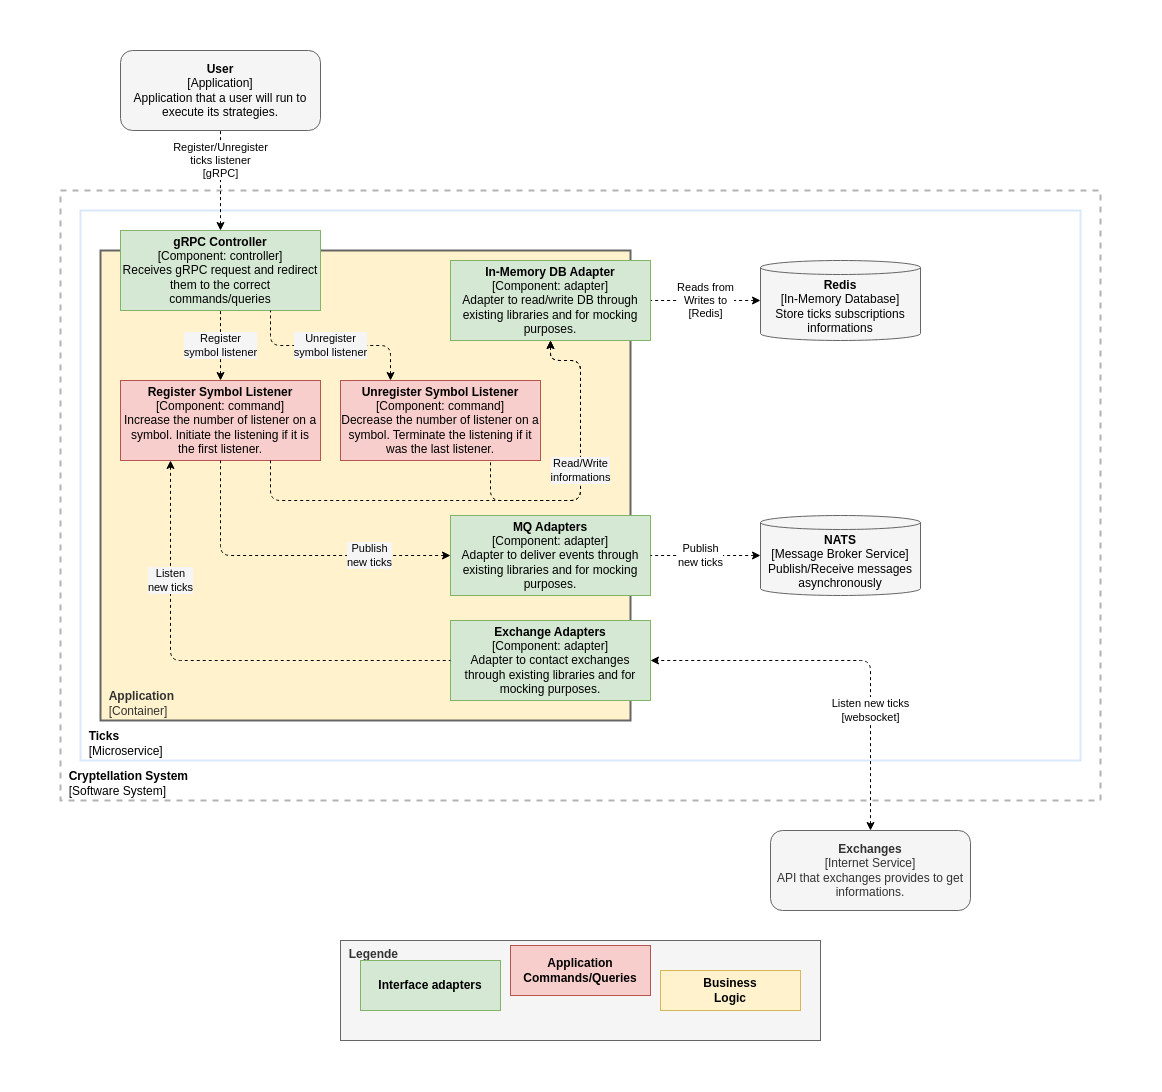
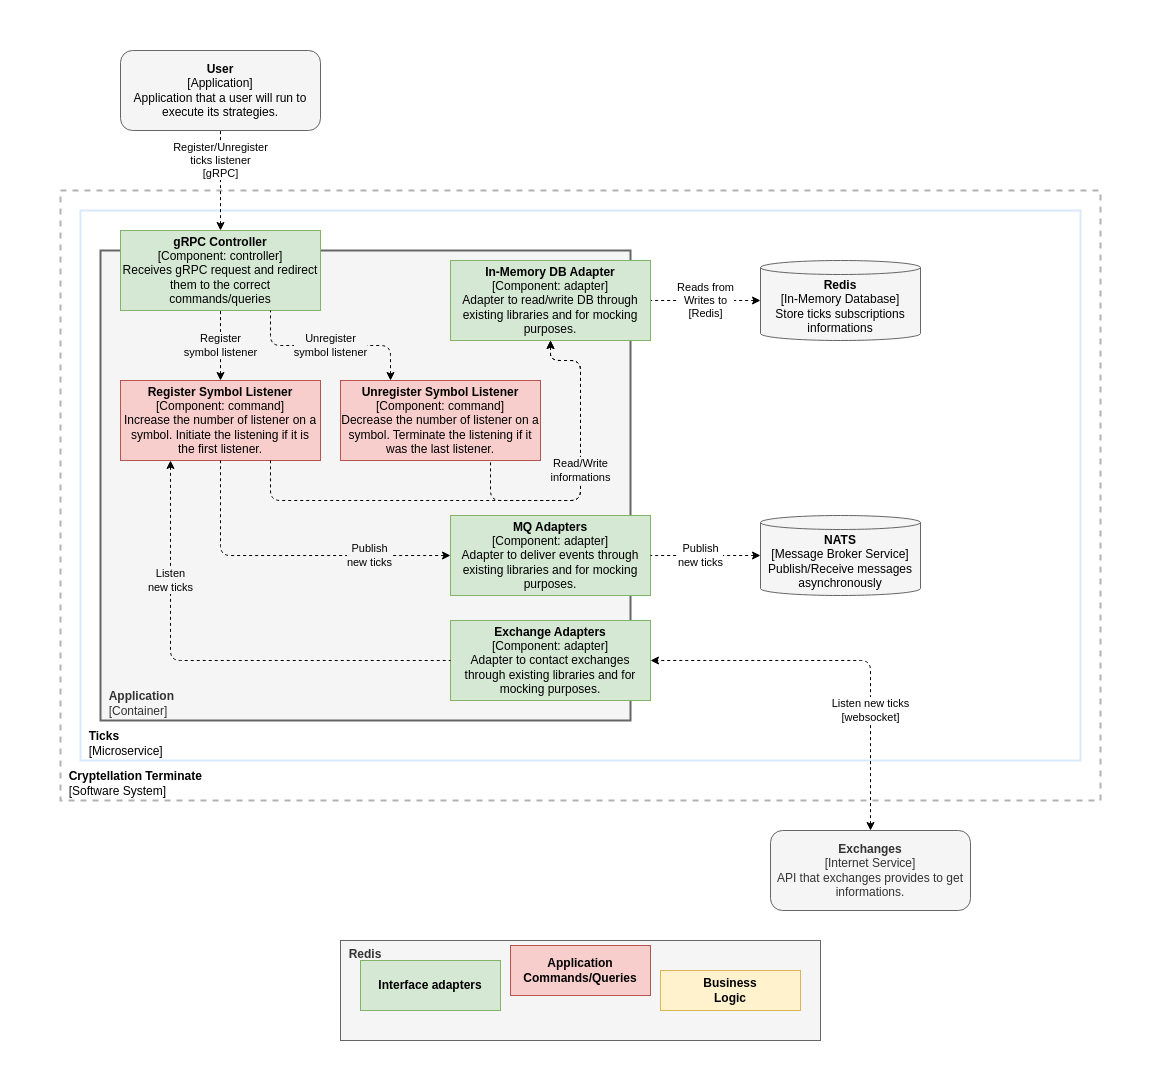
node "Application [Container]": fillcolor #fff2cc -> #f5f5f5
node "Cryptellation System [Software System]": label "Cryptellation System [Software System]" -> "Cryptellation Terminate [Software System]"
node "Legende": label "Legende" -> "Redis"
